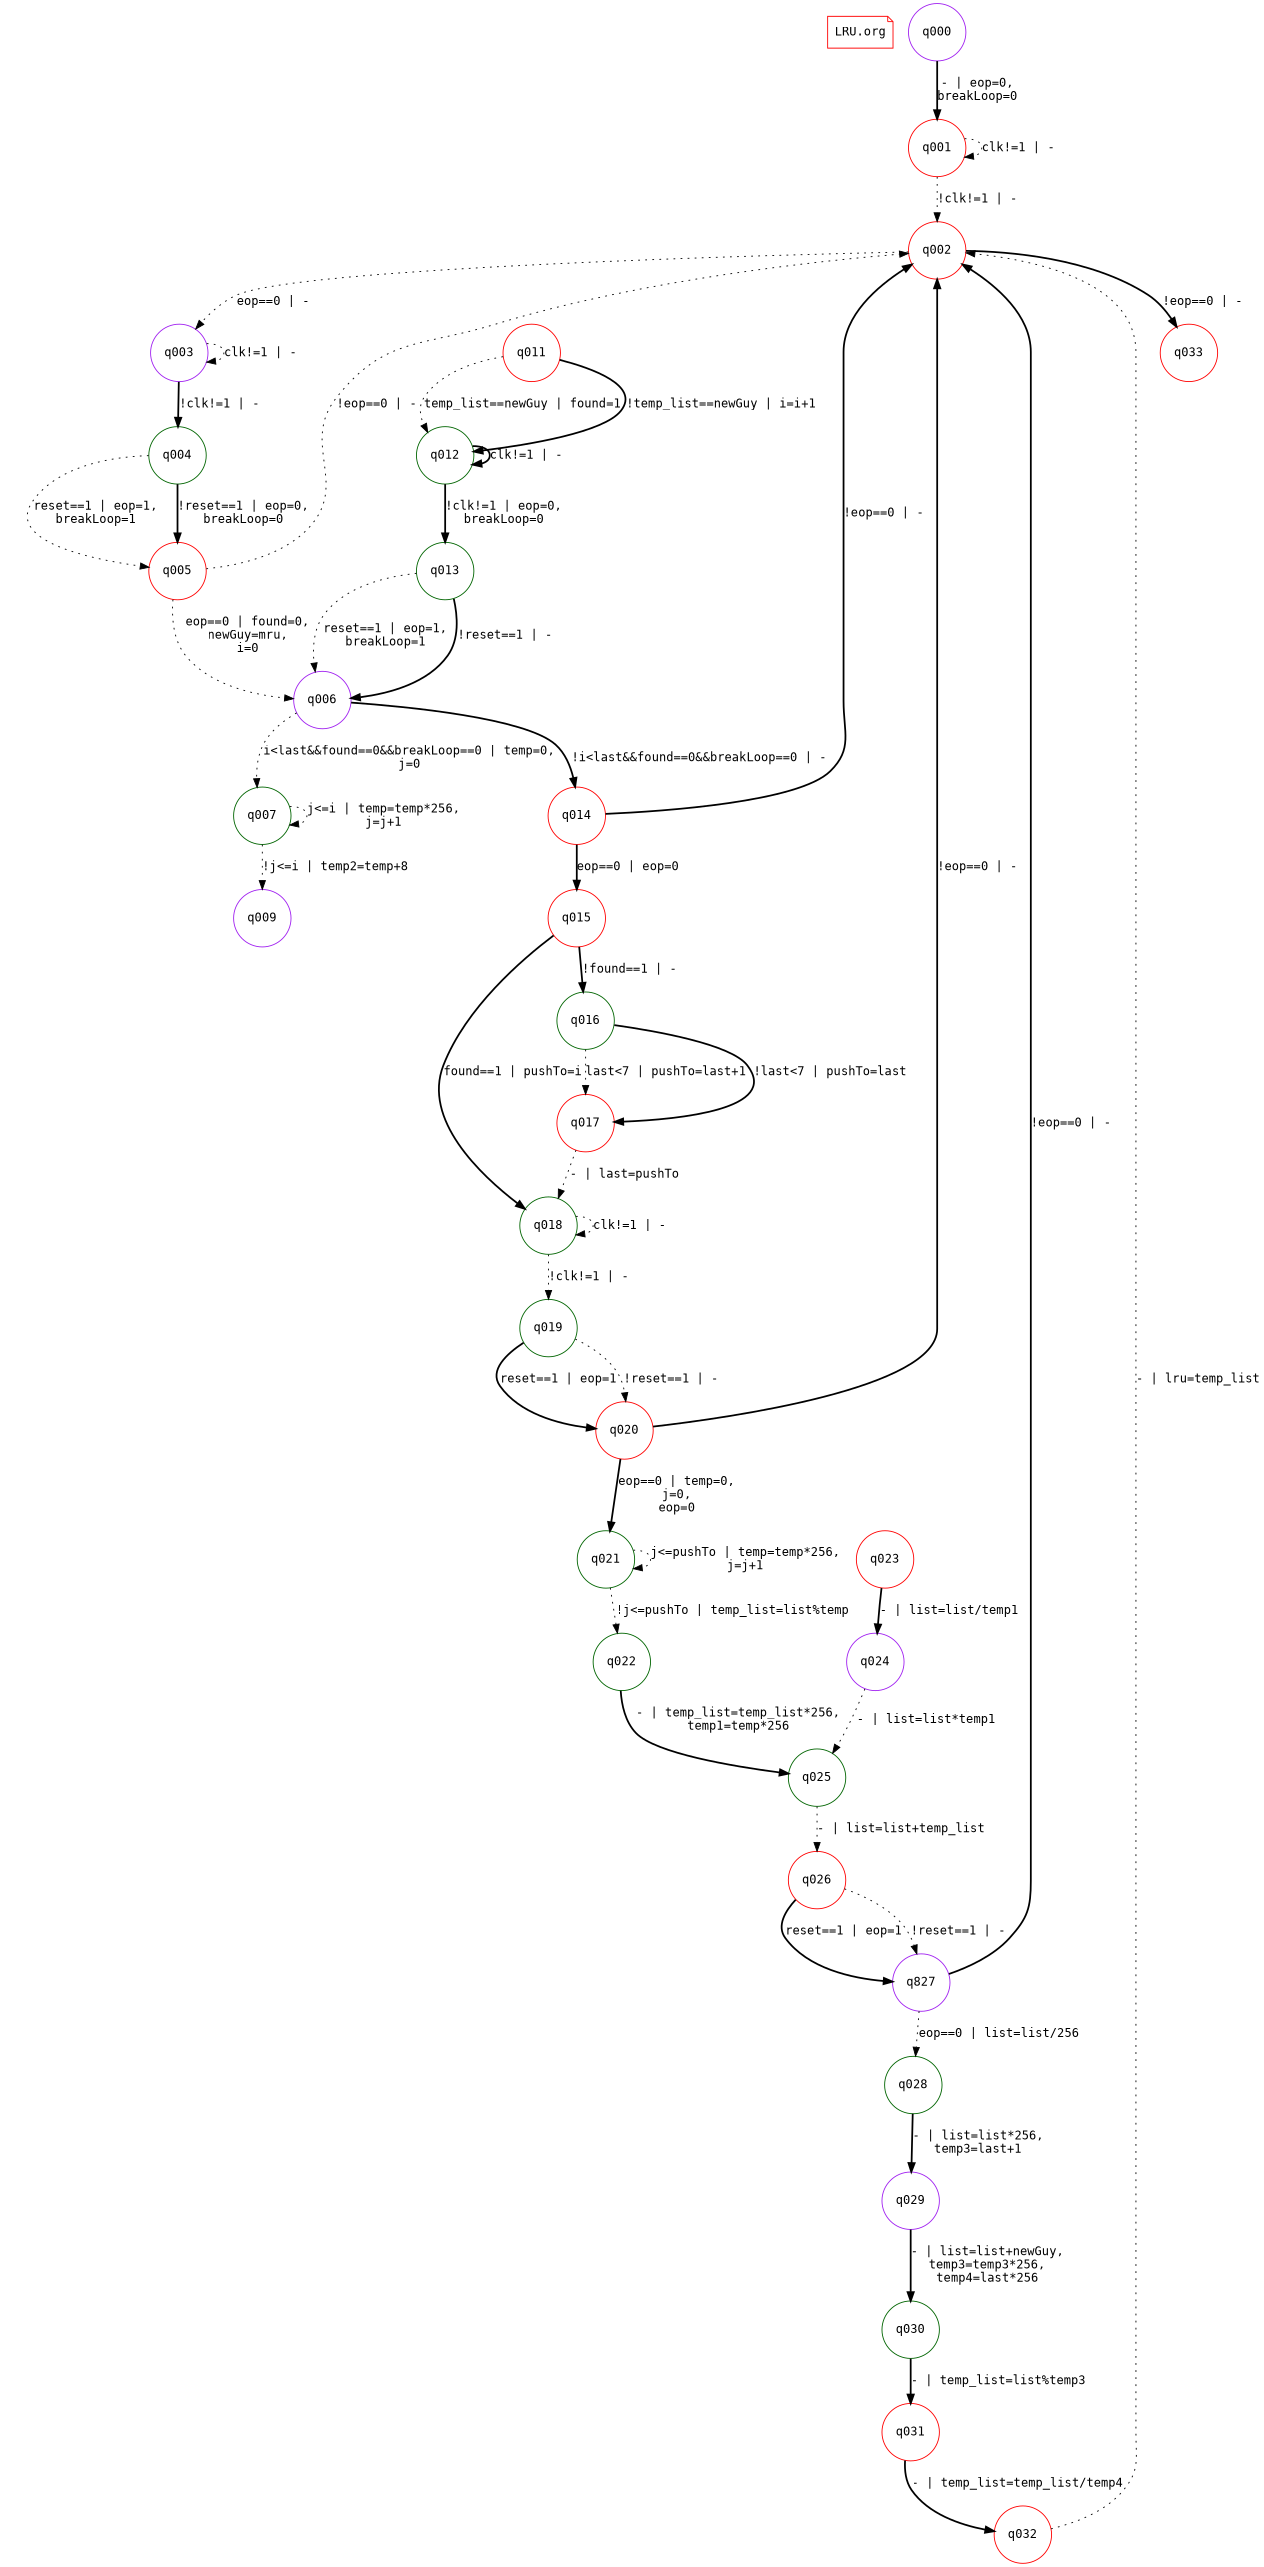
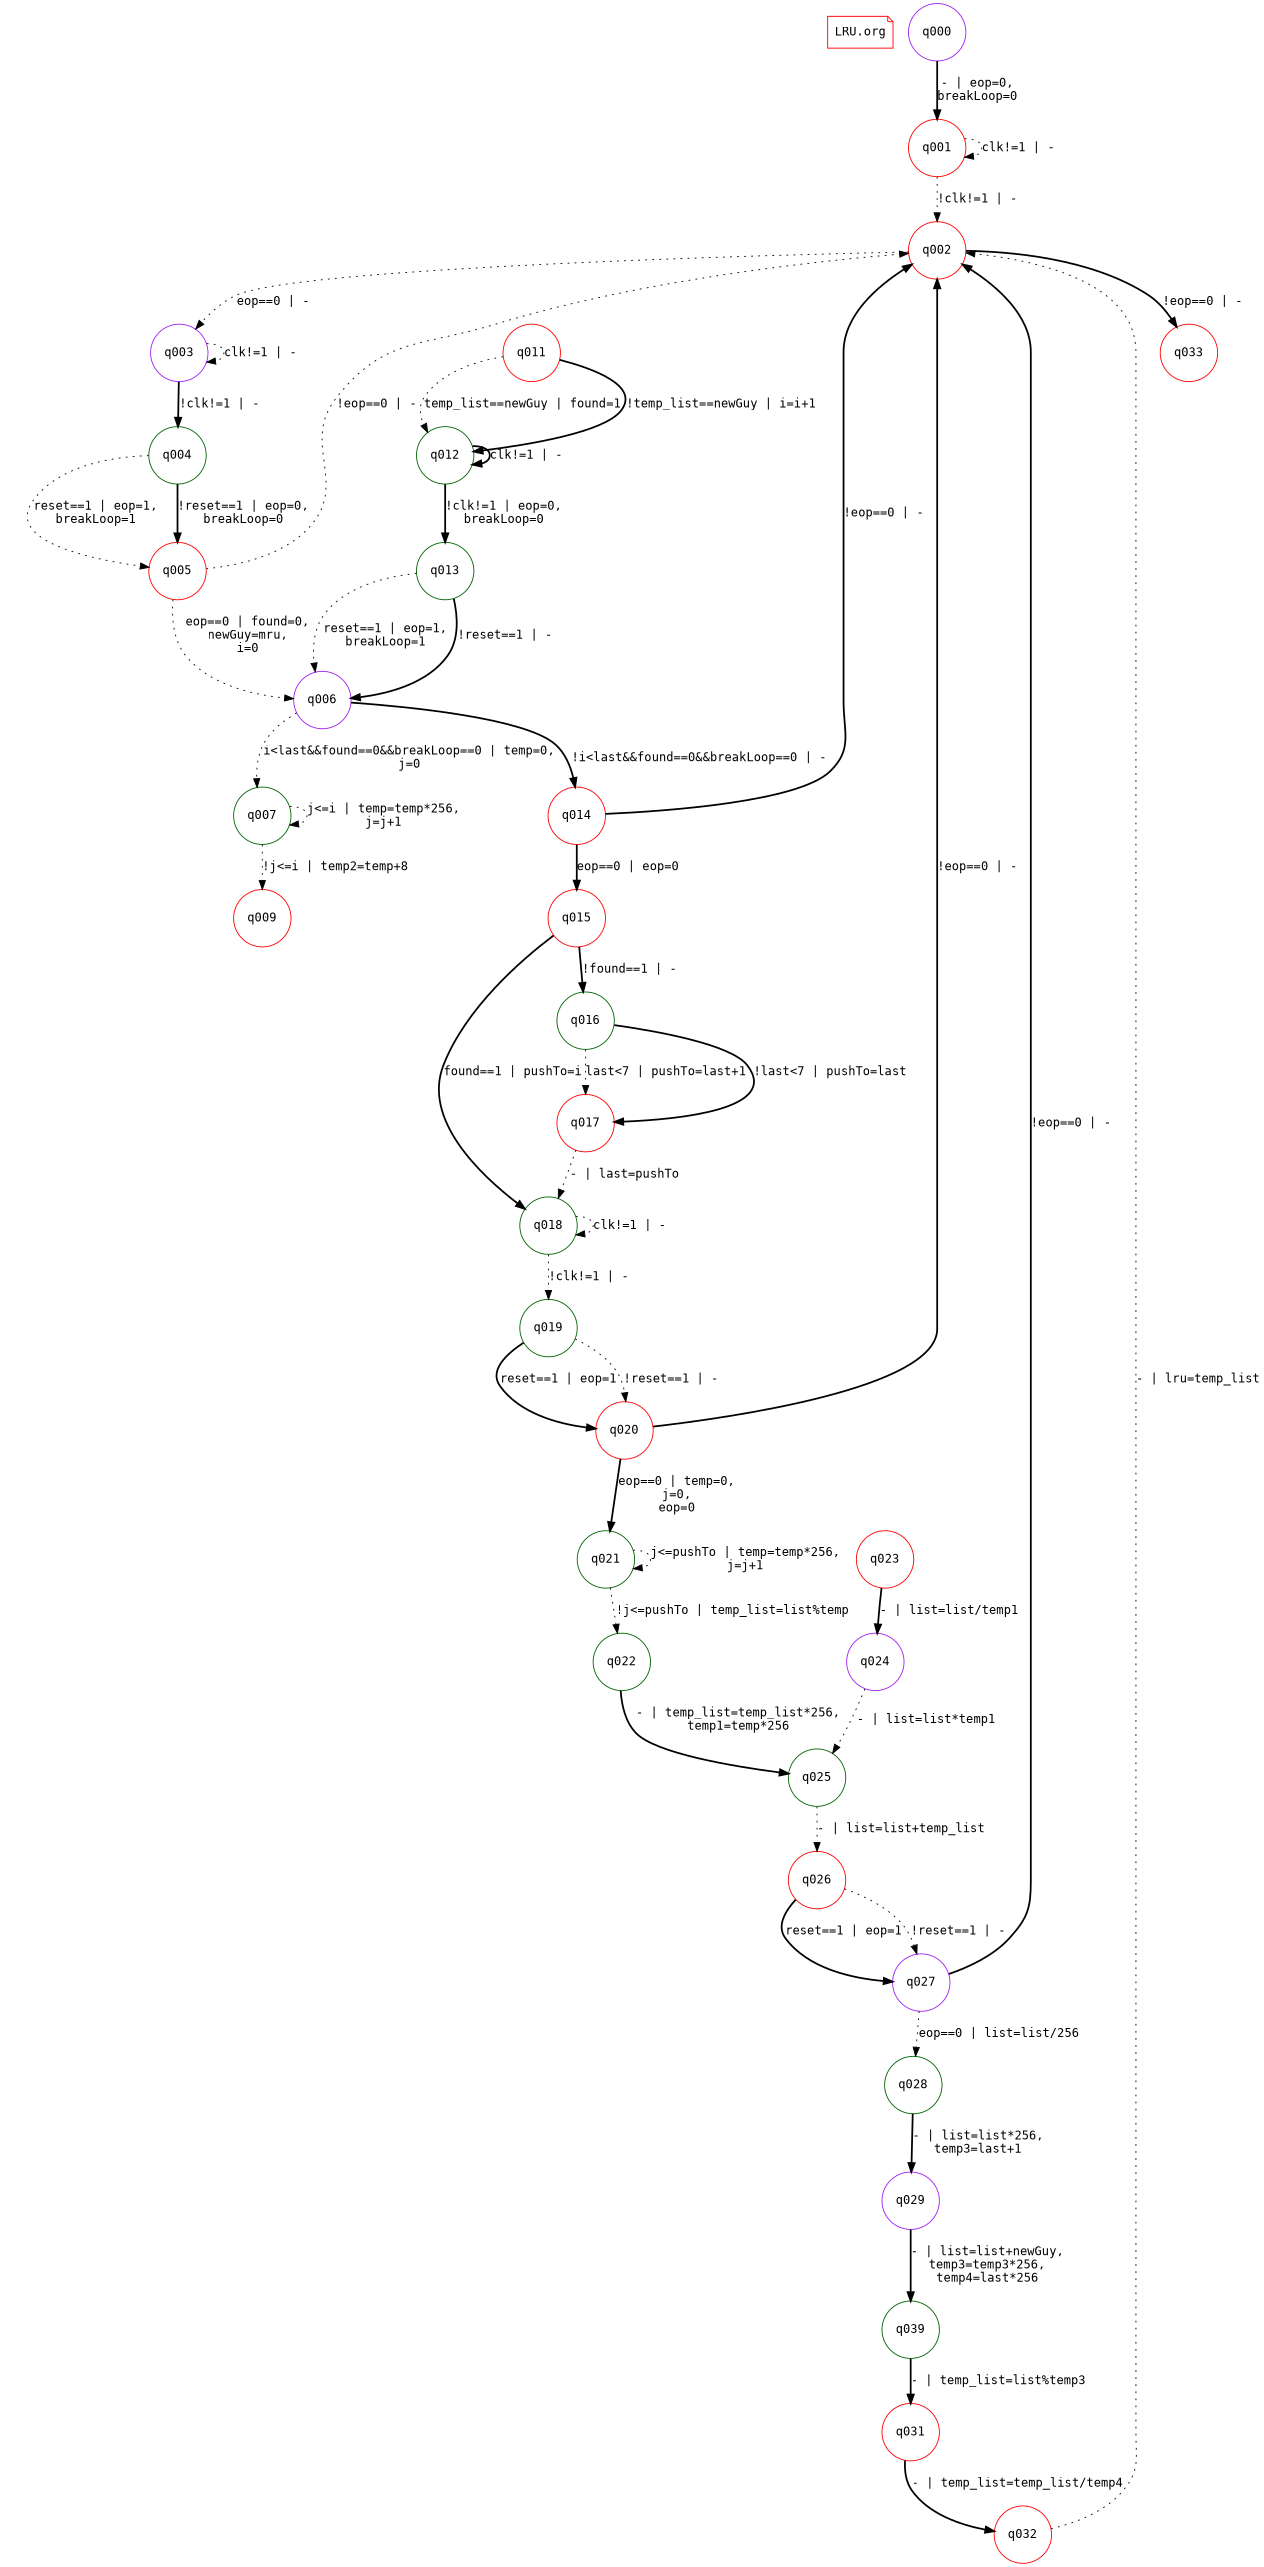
node "q009": color purple -> red
node "q827": label "q827" -> "q027"
node "q030": label "q030" -> "q039"
